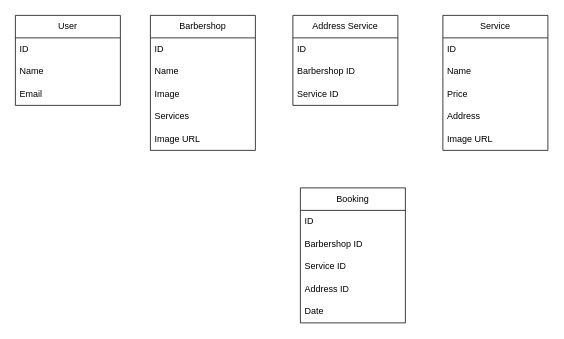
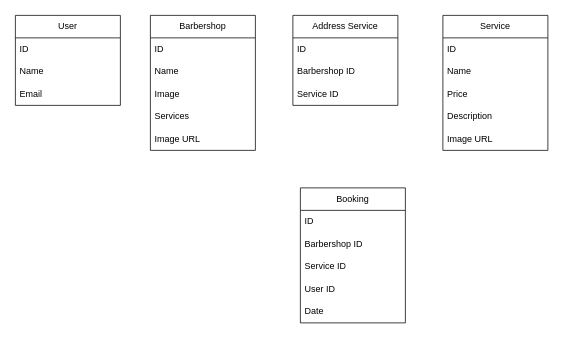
node "Address": label "Address" -> "Description"
node "Address ID": label "Address ID" -> "User ID"
